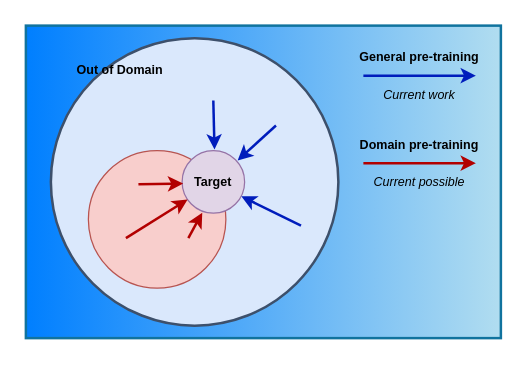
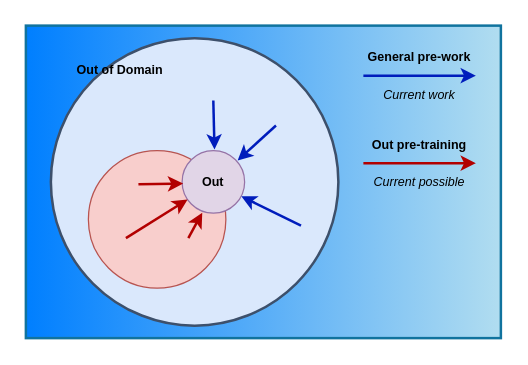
node "General pre-training": label "General pre-training" -> "General pre-work"
node "Domain pre-training": label "Domain pre-training" -> "Out pre-training"
node "Target": label "Target" -> "Out"
